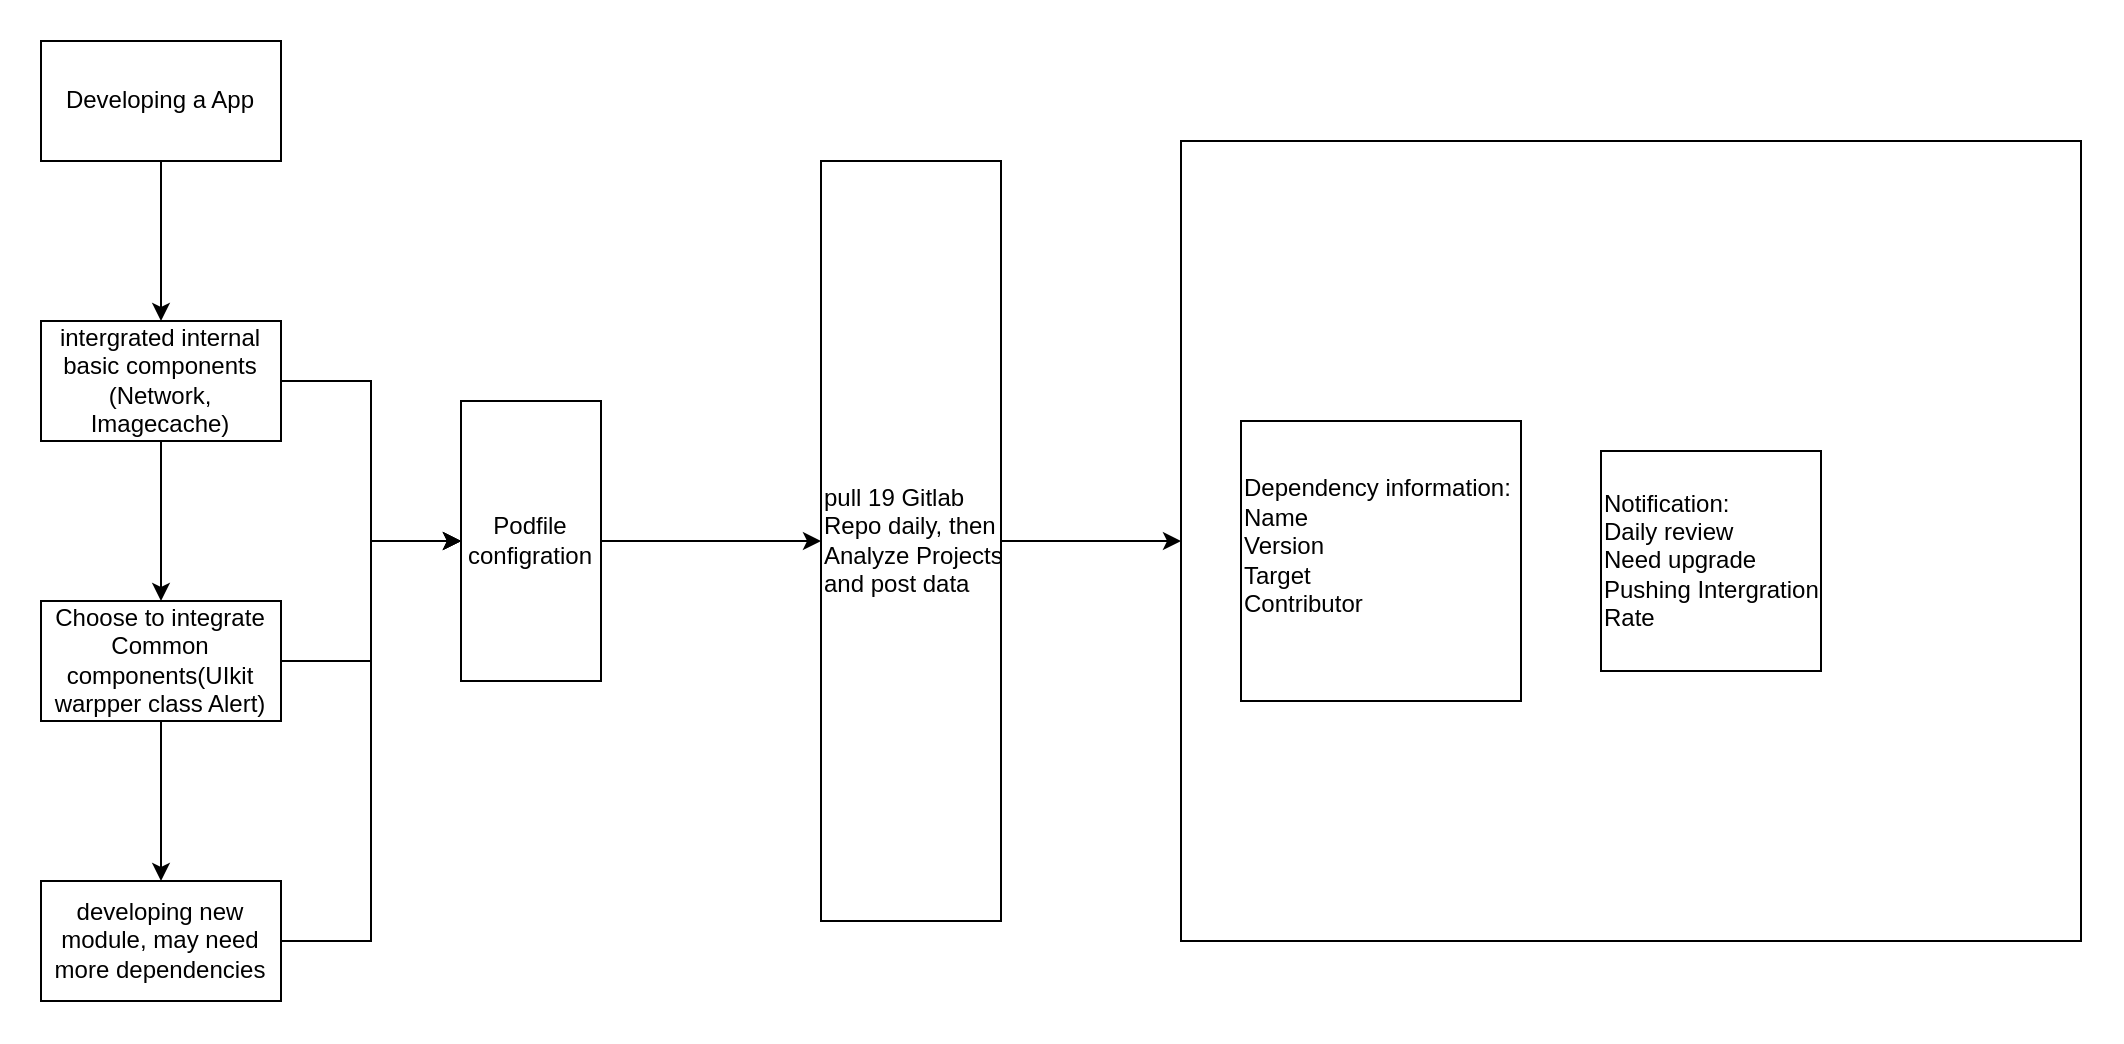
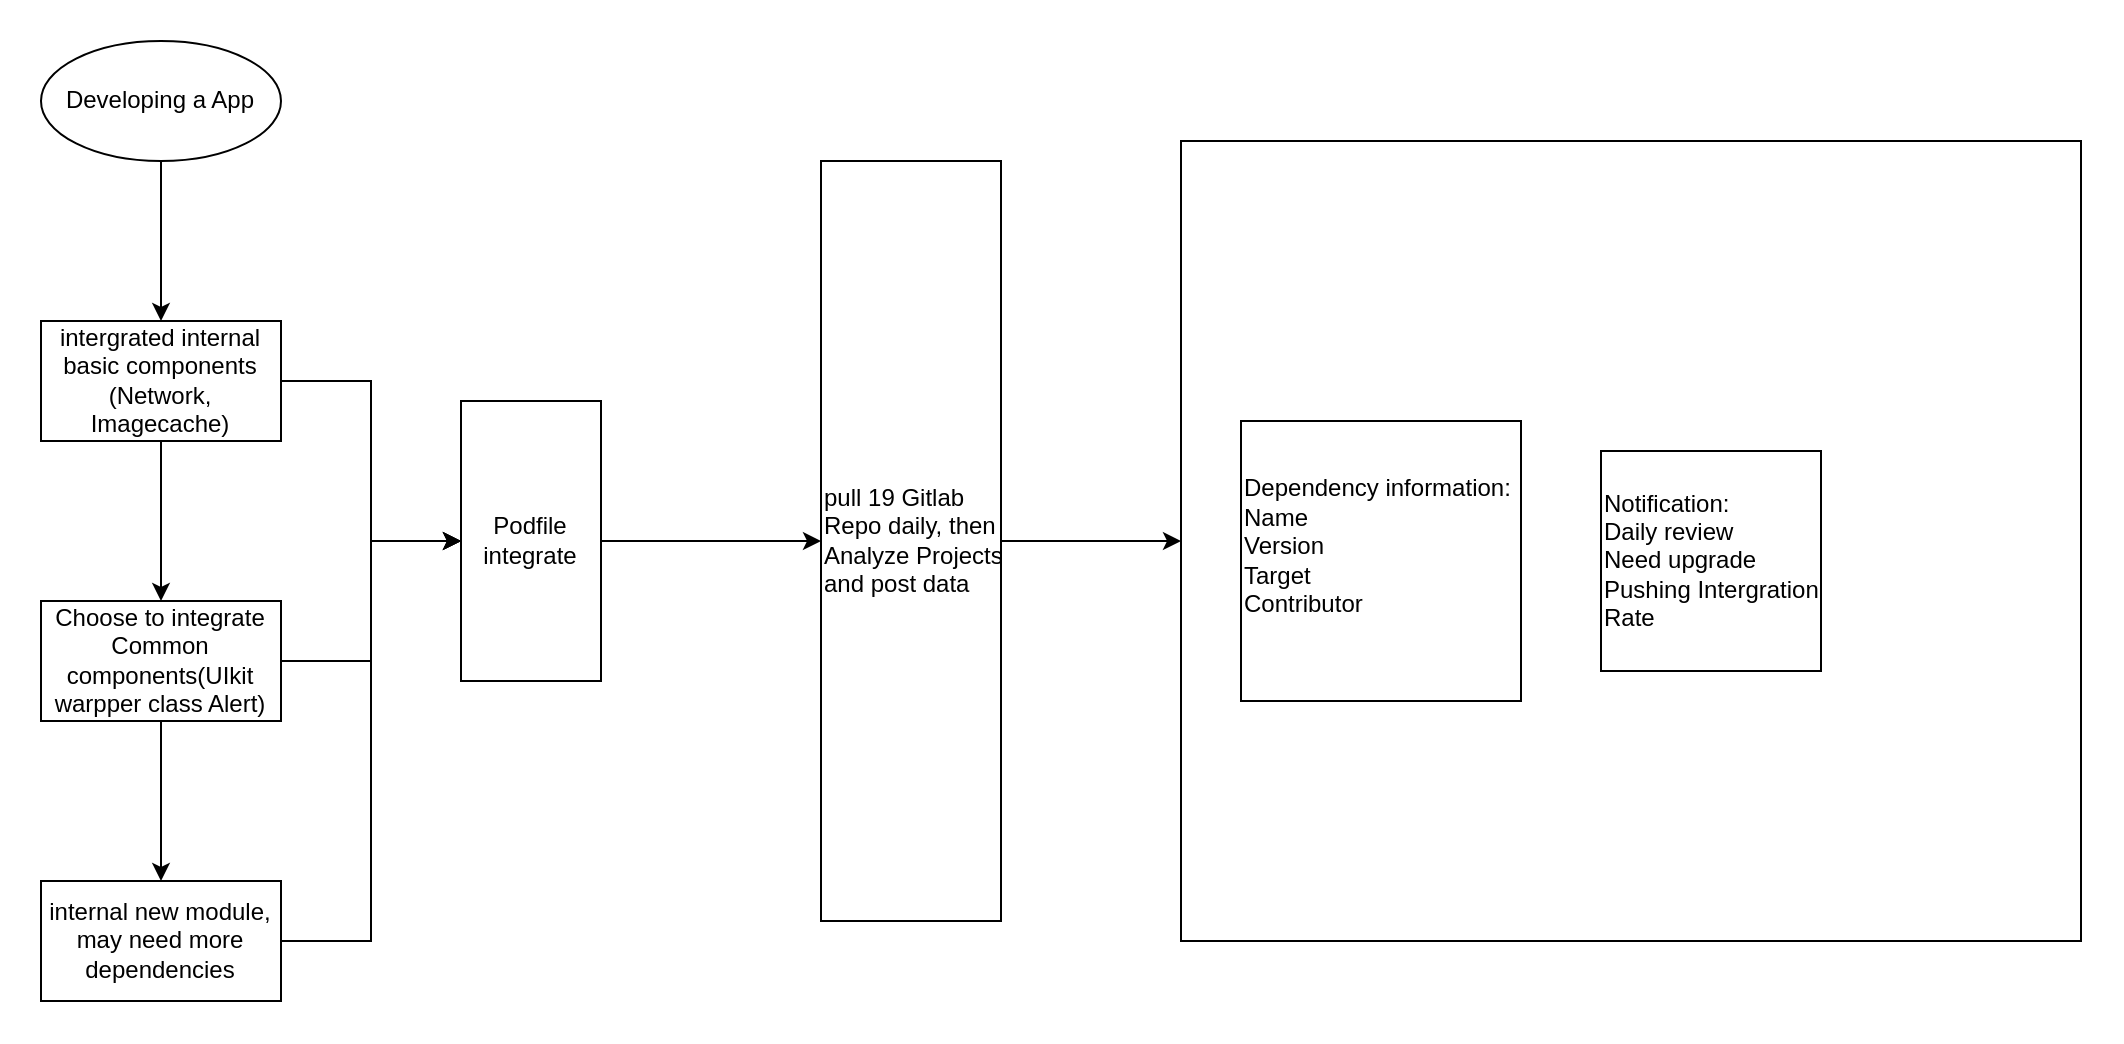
node "Developing a App": shape rectangle -> ellipse
node "Podfile configration": label "Podfile configration" -> "Podfile integrate"
node "developing new module, may need more dependencies": label "developing new module, may need more dependencies" -> "internal new module, may need more dependencies"
